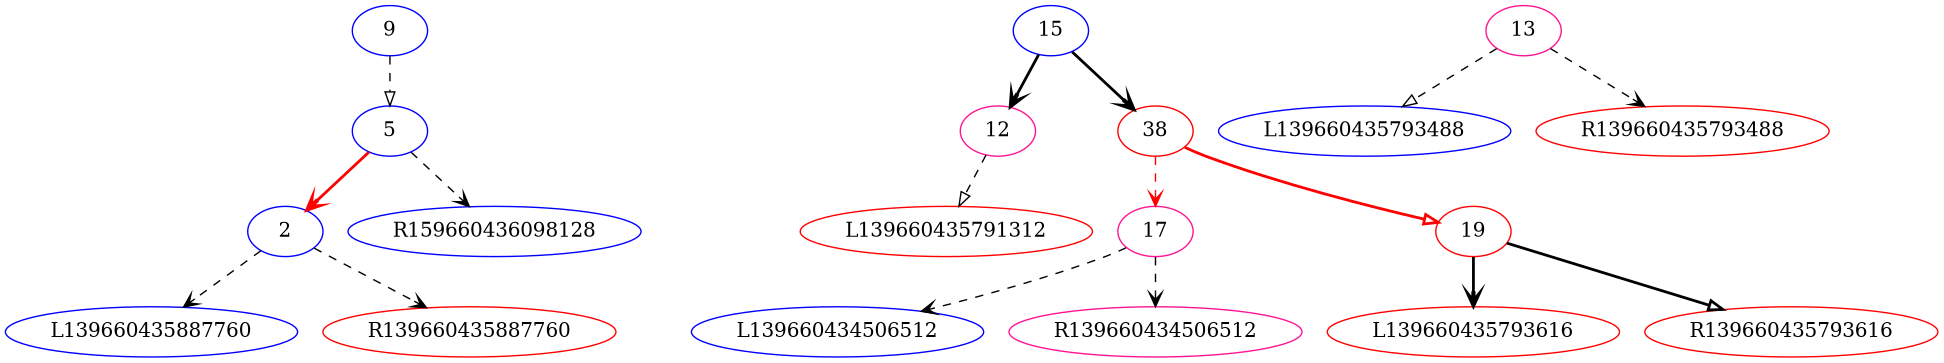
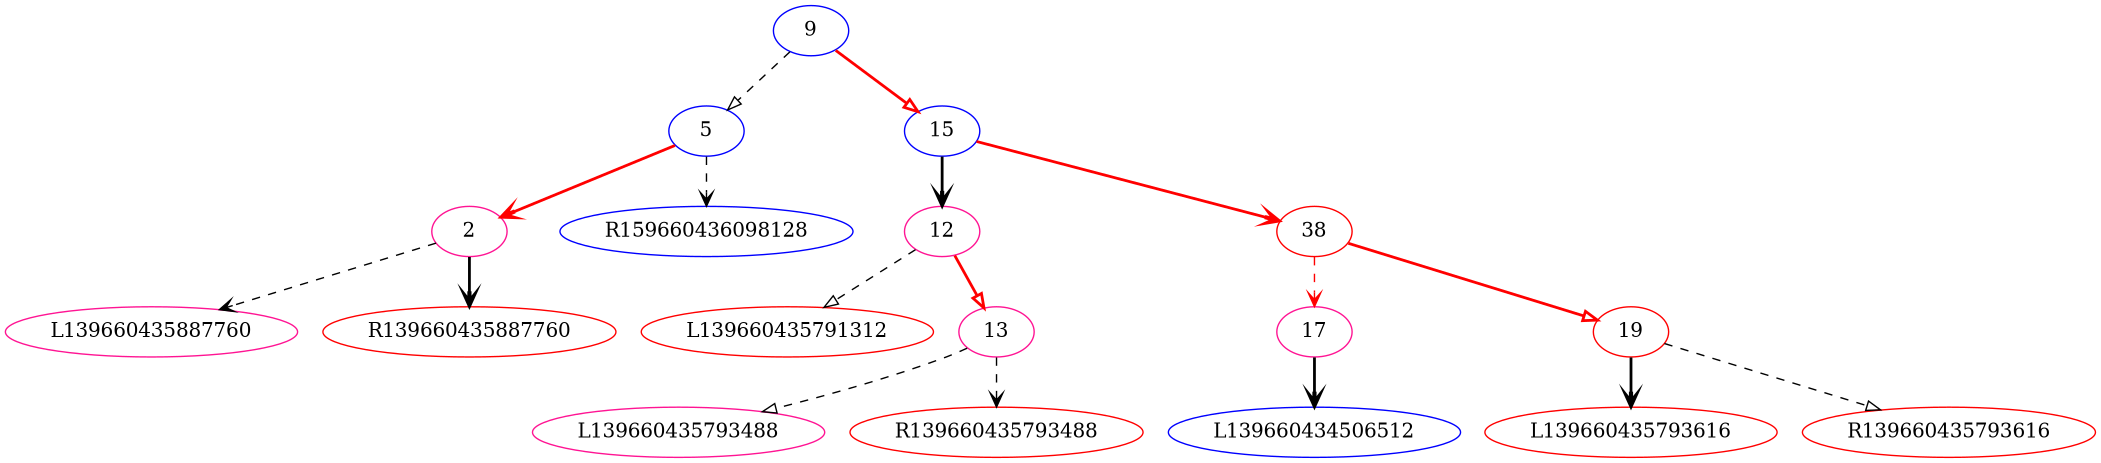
edge "15" -> "38": color black -> red
edge "9" -> "15": added
node "L139660435793488": color blue -> deeppink
node "2": color blue -> deeppink
edge "19" -> "R139660435793616": style bold -> dashed
edge "2" -> "R139660435887760": style dashed -> bold
edge "12" -> "13": added
edge "17" -> "L139660434506512": style dashed -> bold
node "L139660435887760": color blue -> deeppink
node "R139660434506512": removed
